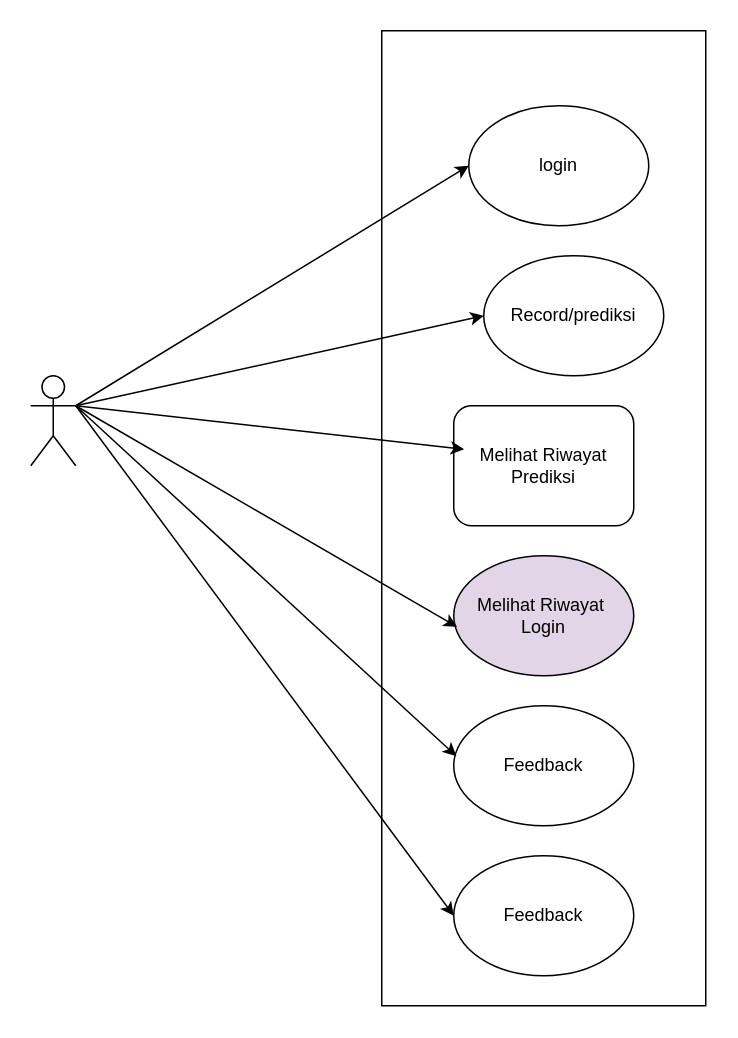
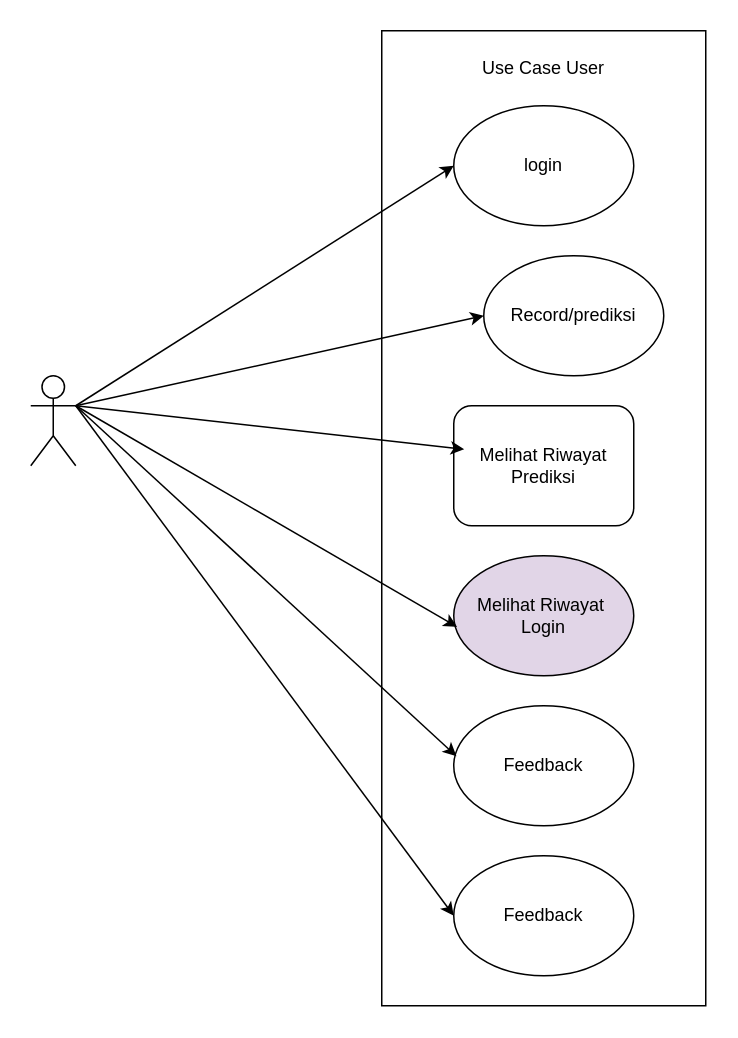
node "Use Case User": added
node "login": moved (559, 166) -> (544, 166)
